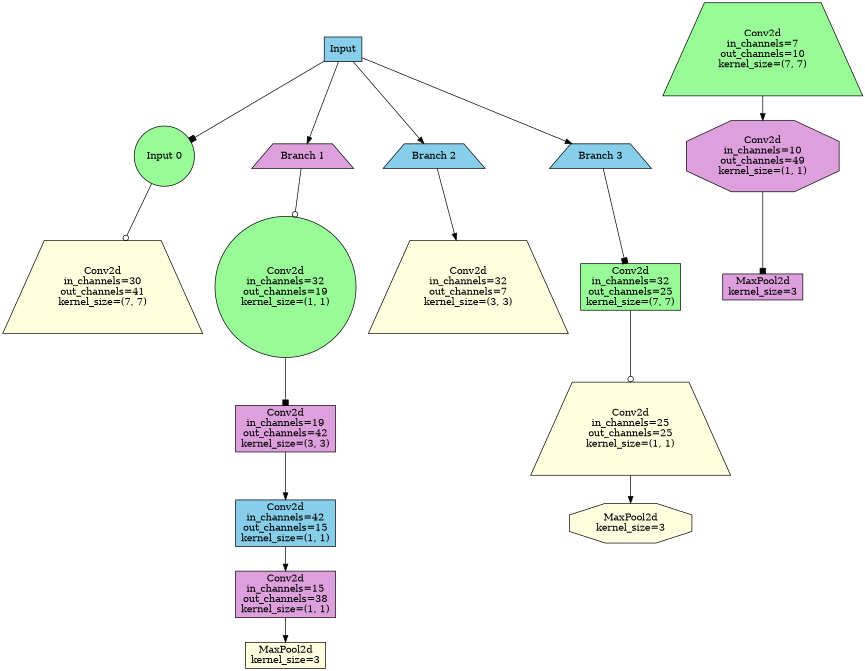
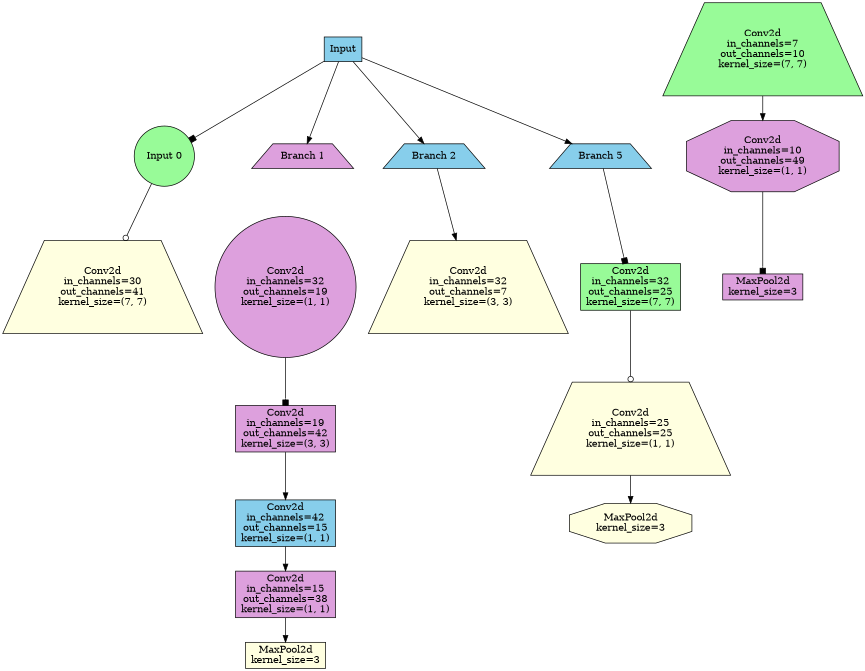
node "Branch 3": label "Branch 3" -> "Branch 5"
edge "Branch 1" -> "Conv2d in_channels=32 out_channels=19 kernel_size=(1, 1)": removed
node "Conv2d in_channels=32 out_channels=19 kernel_size=(1, 1)": fillcolor palegreen -> plum
